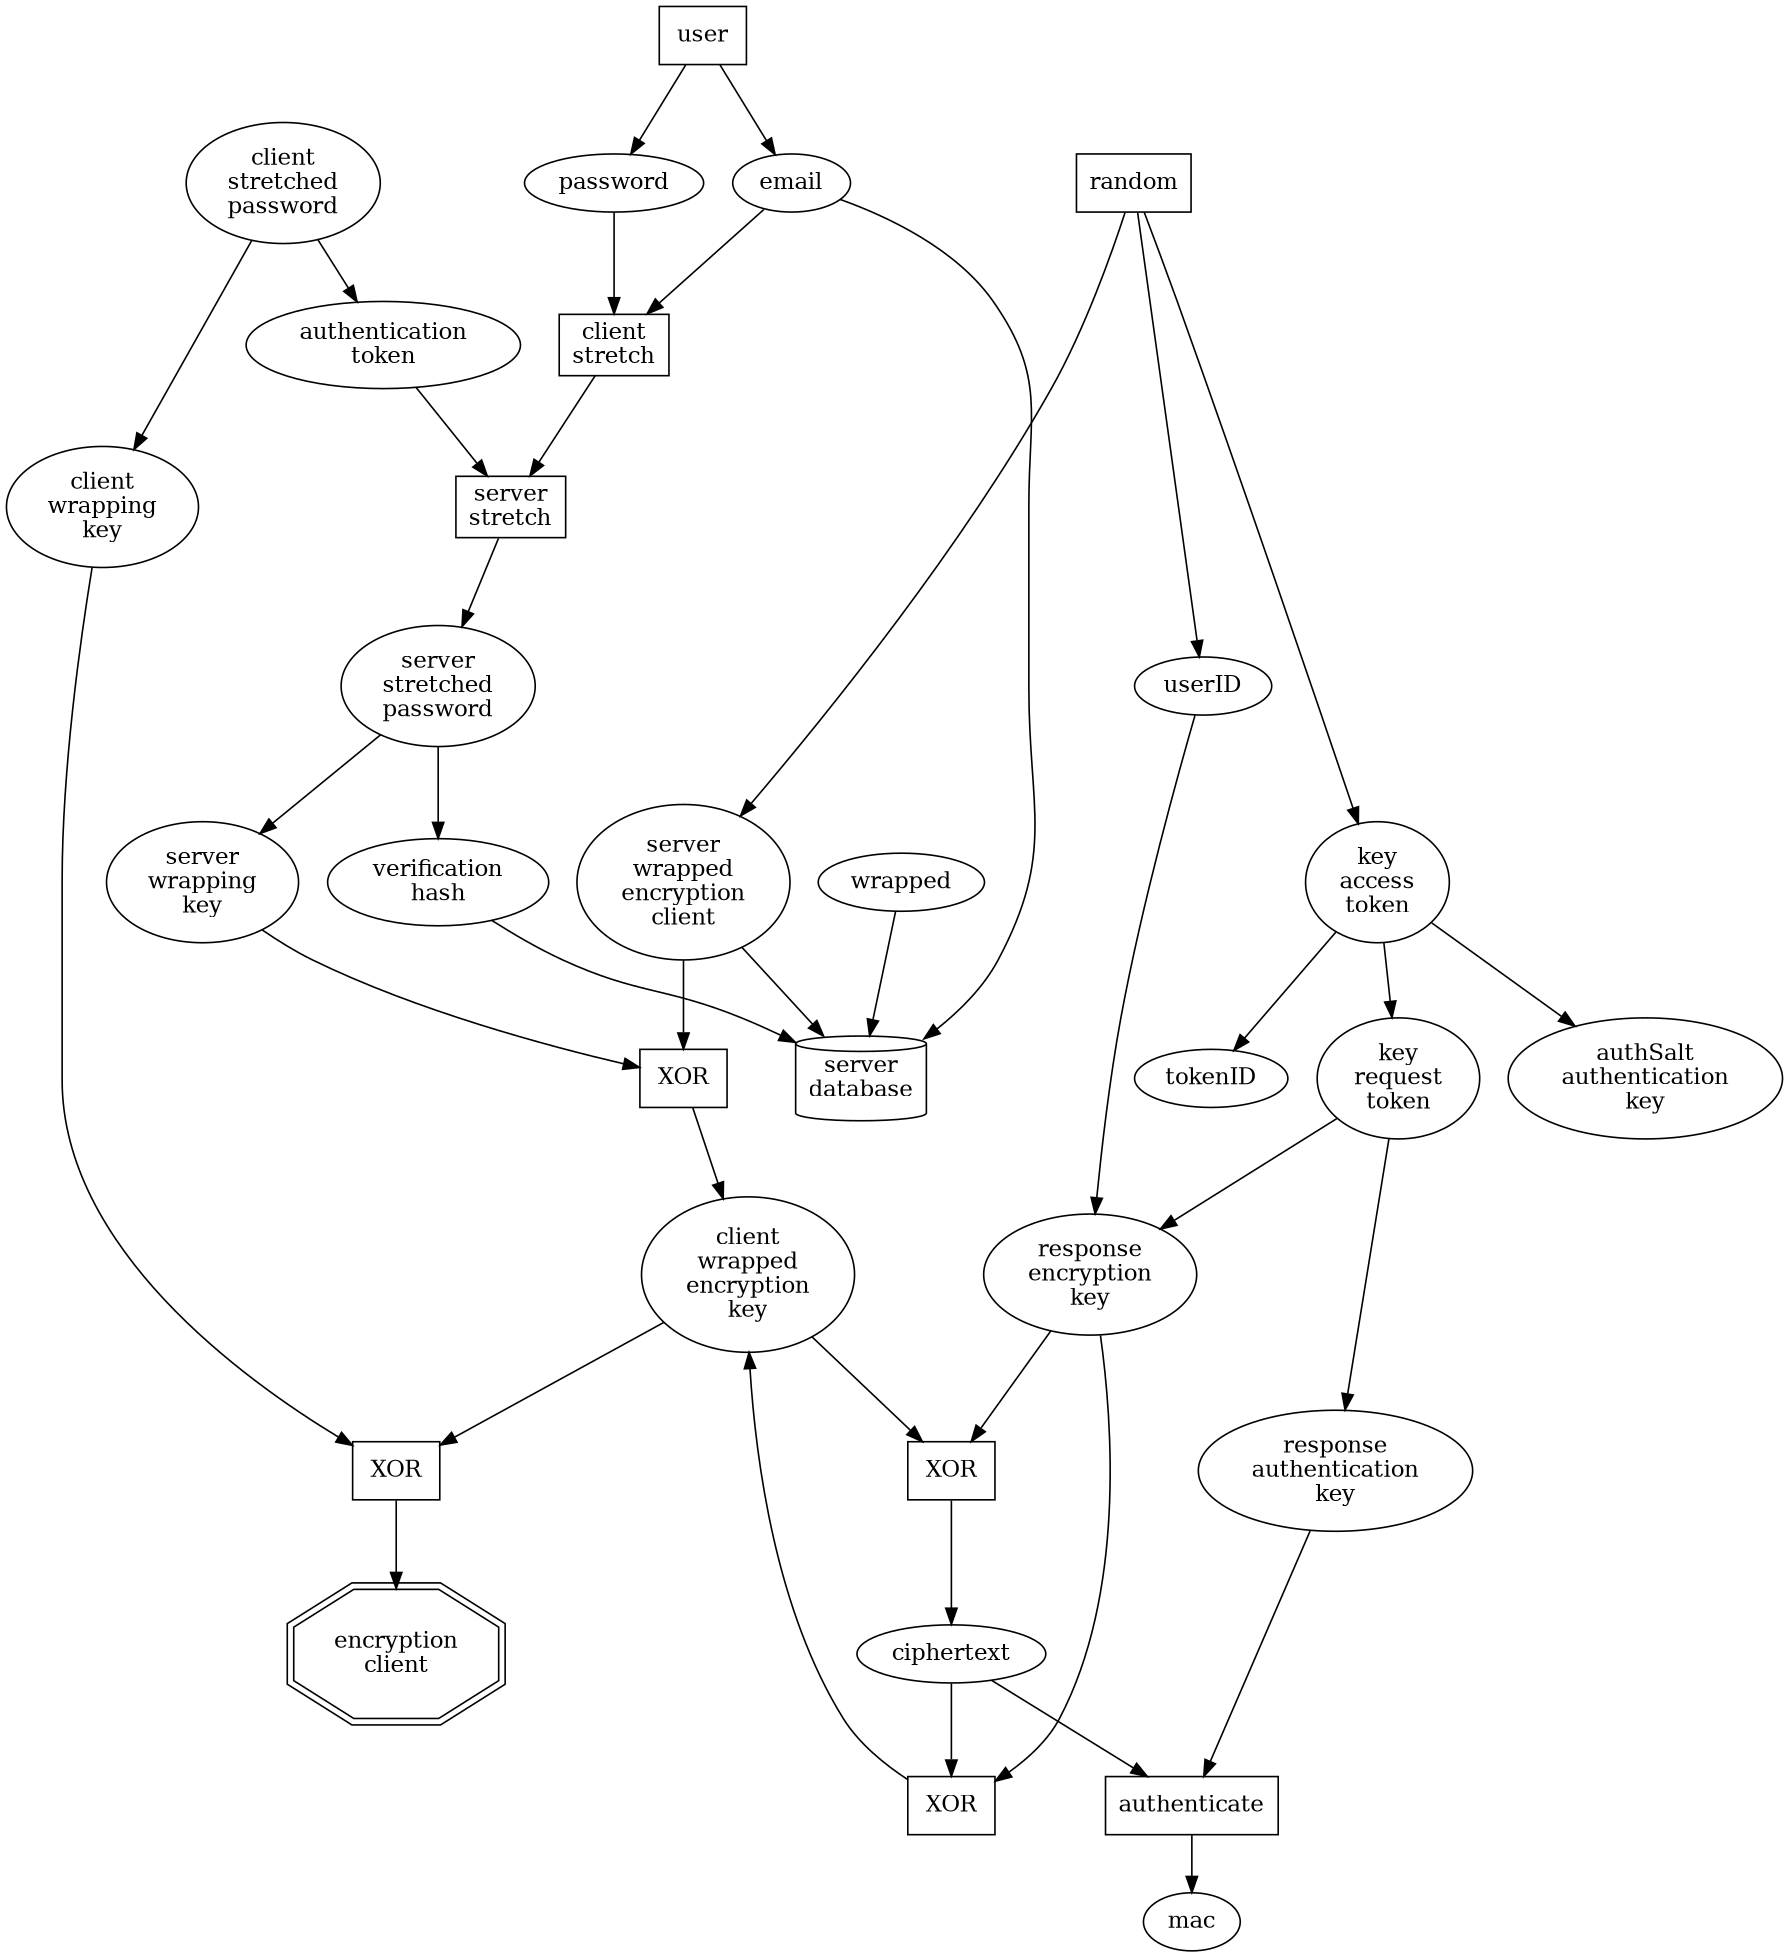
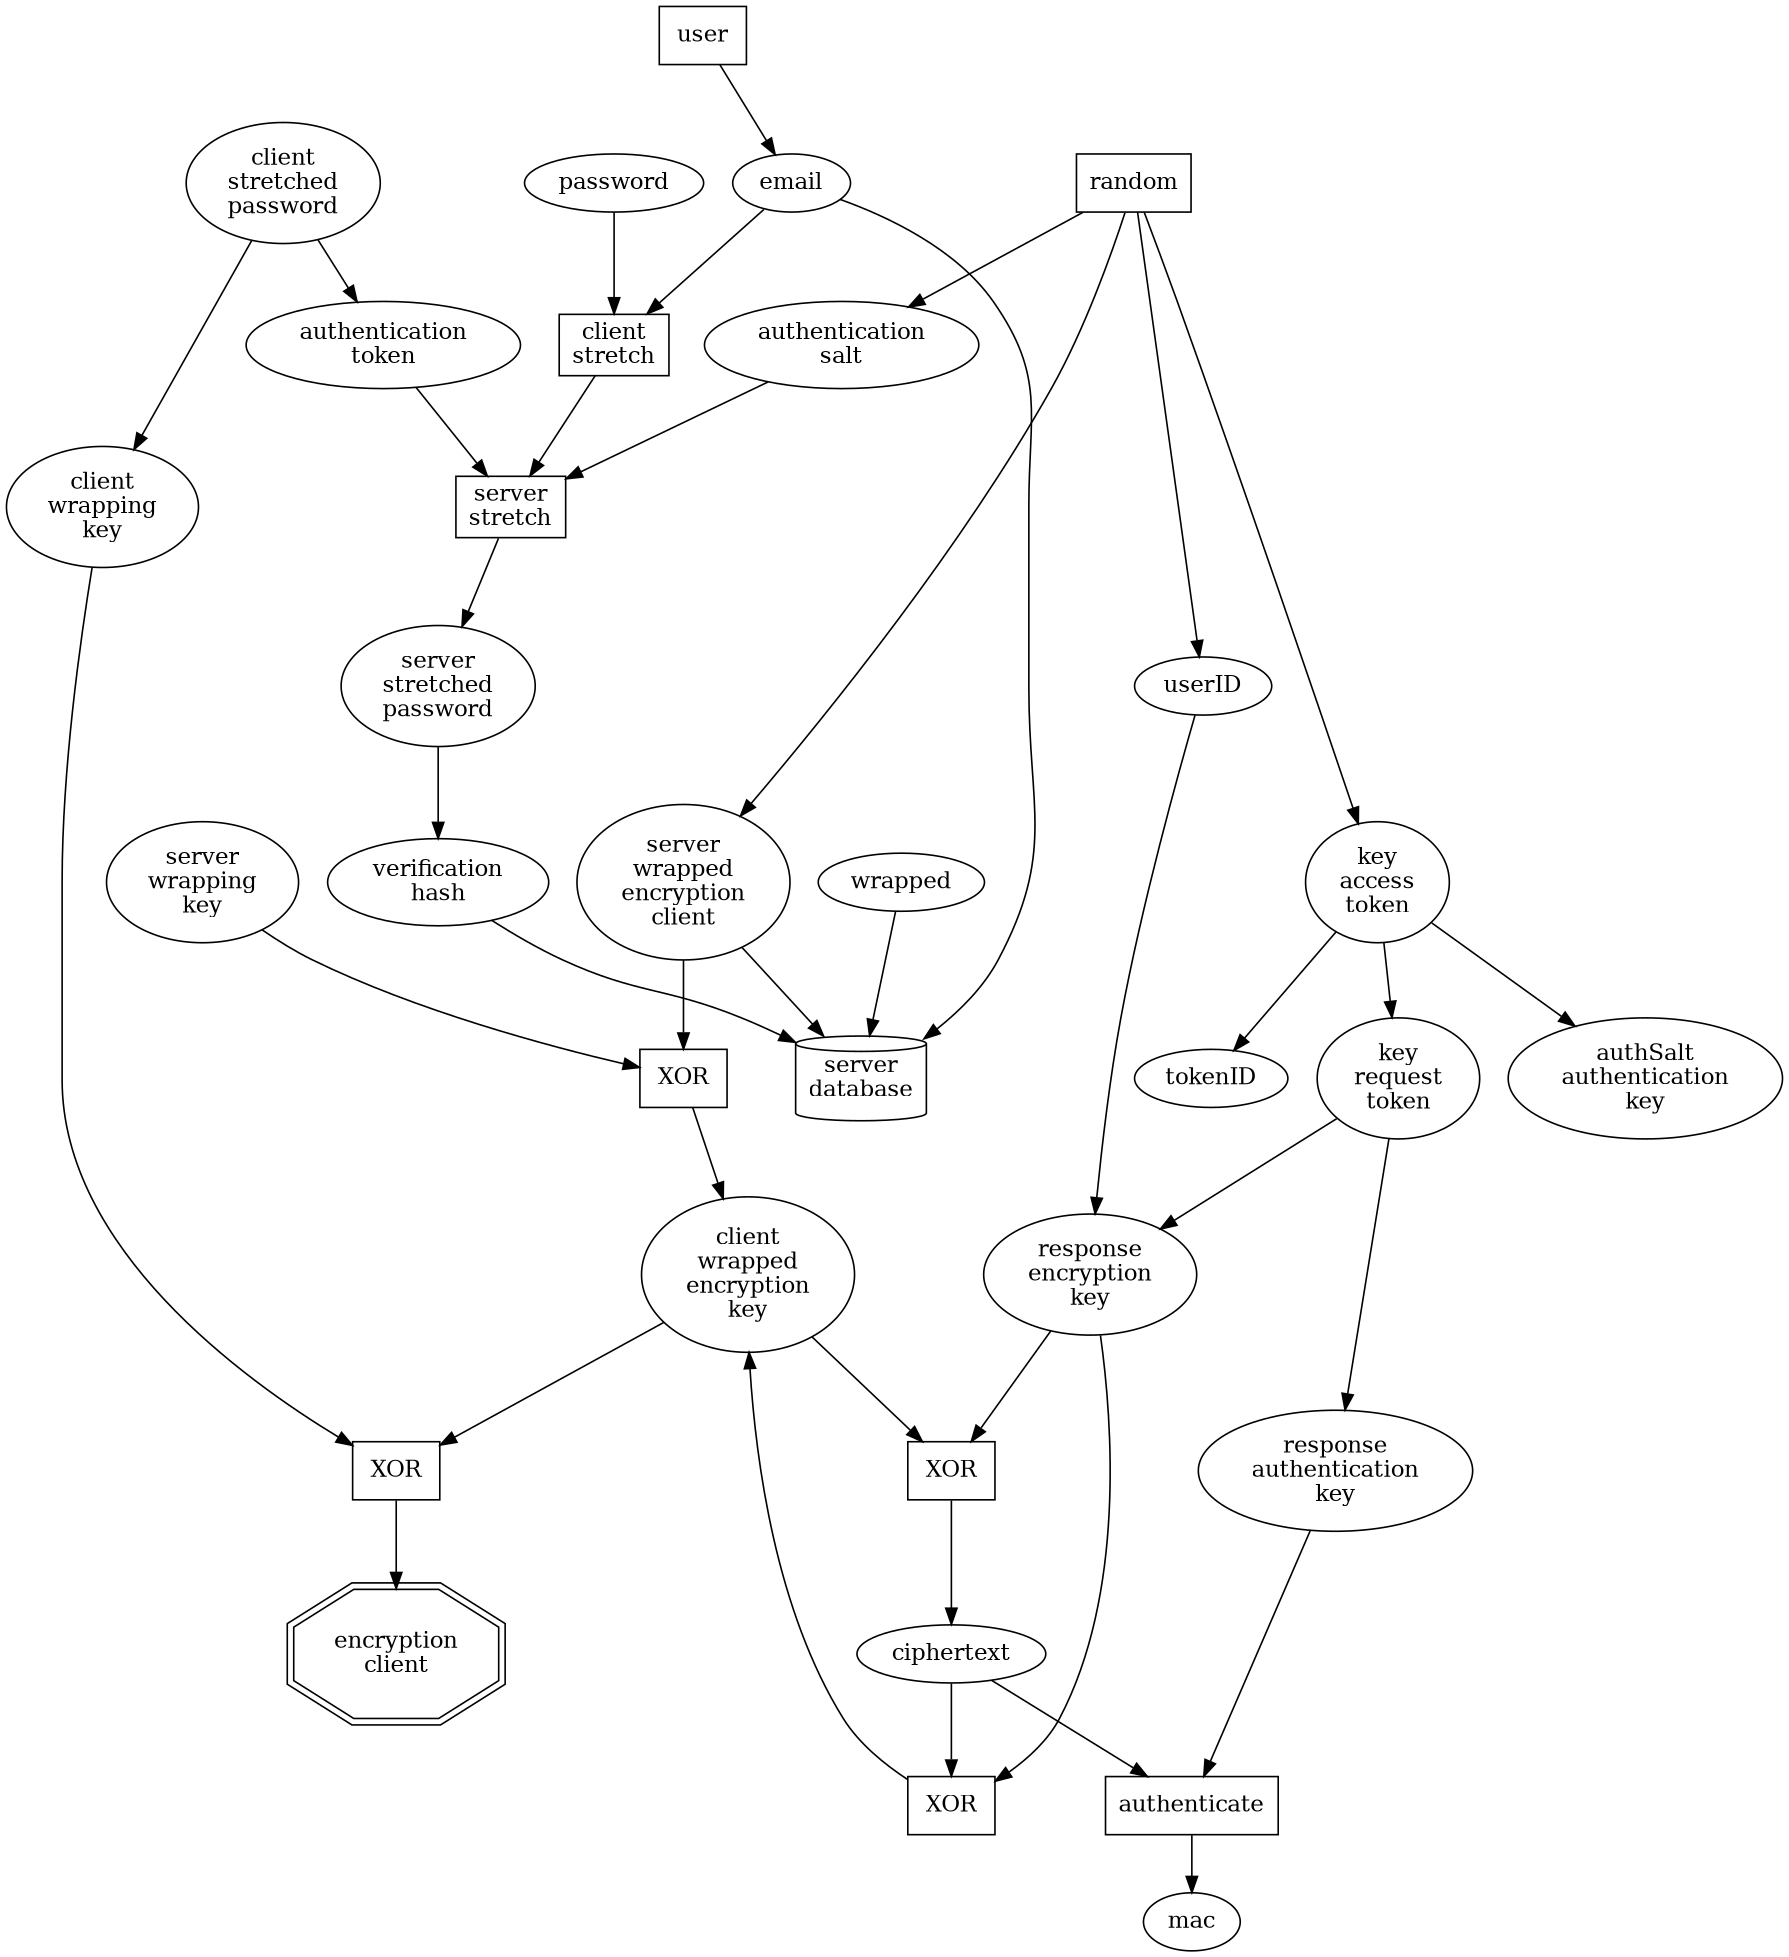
edge "user" -> "password": removed
node "authentication salt": added
edge "server stretched password" -> "server wrapping key": removed
